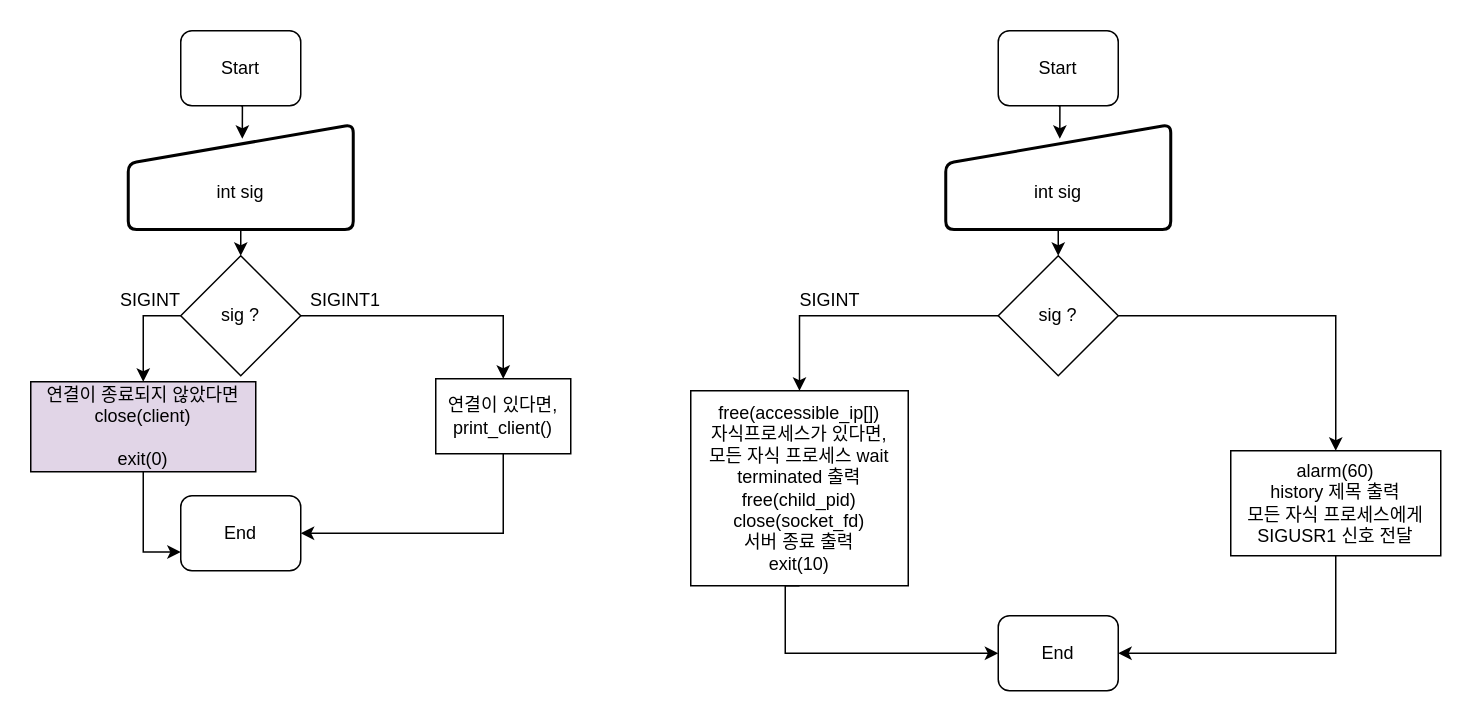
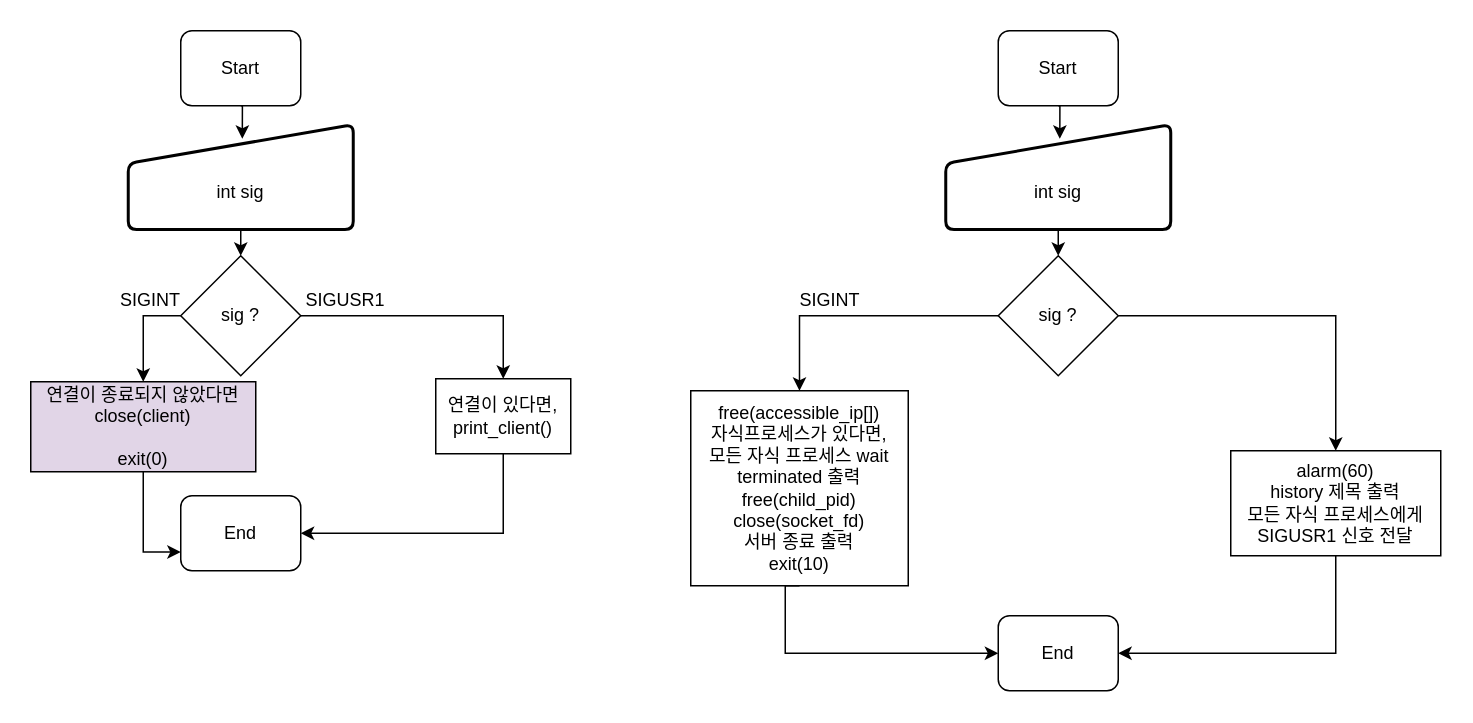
node "SIGINT1": label "SIGINT1" -> "SIGUSR1"
